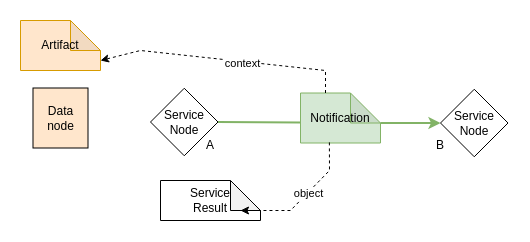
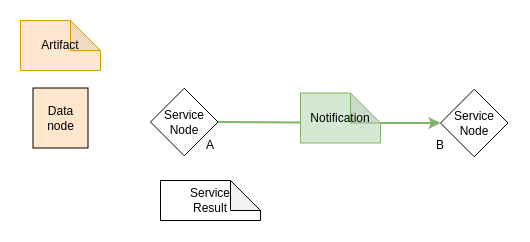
edge "Notification" -> "Artifact": removed, label "context"
edge "Notification" -> "Service Result": removed, label "object"
